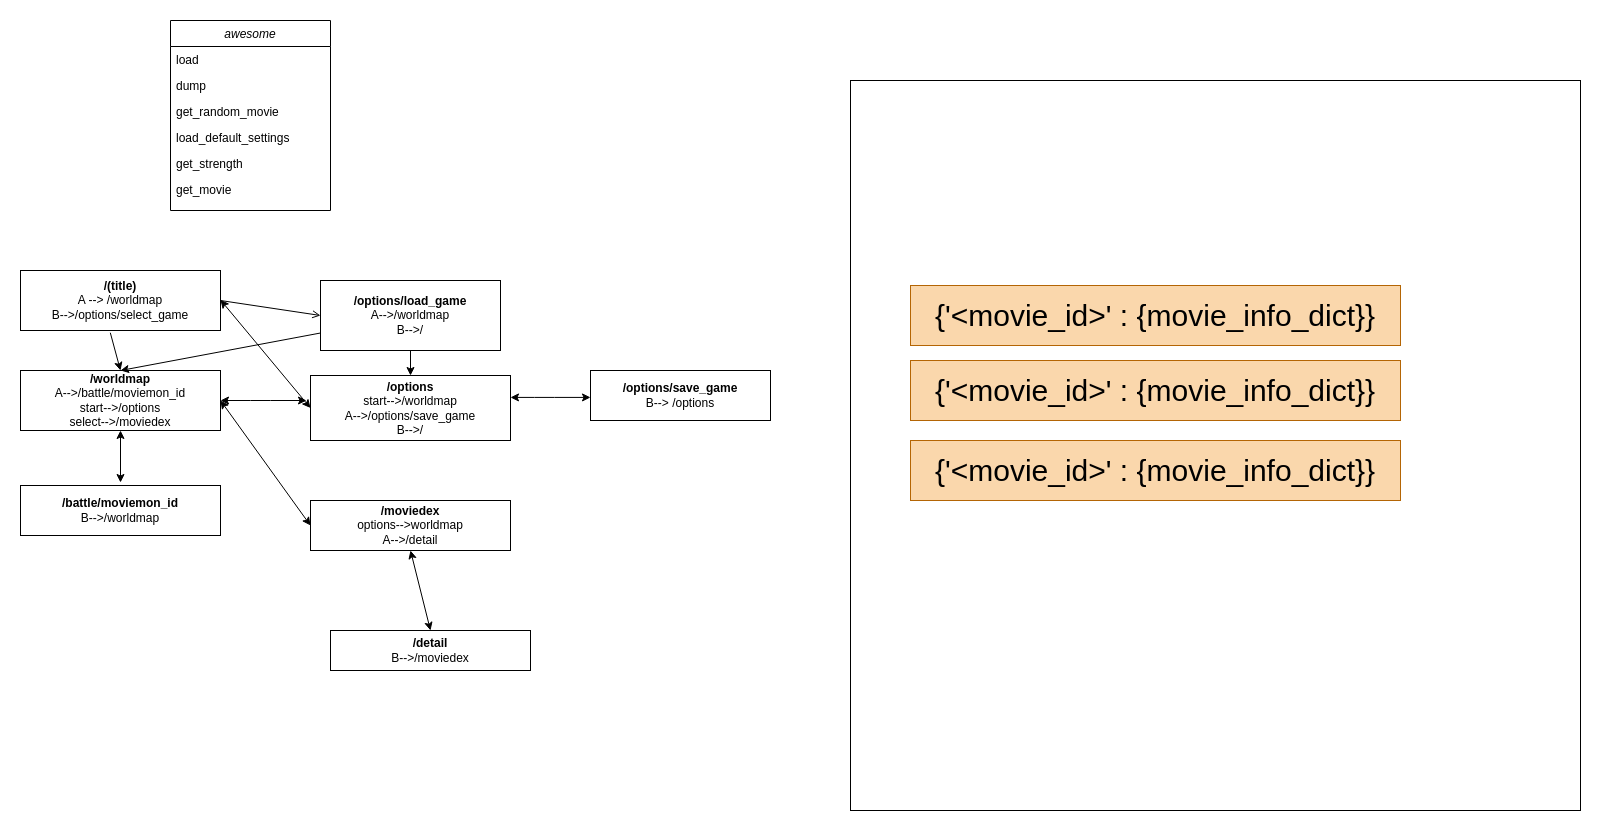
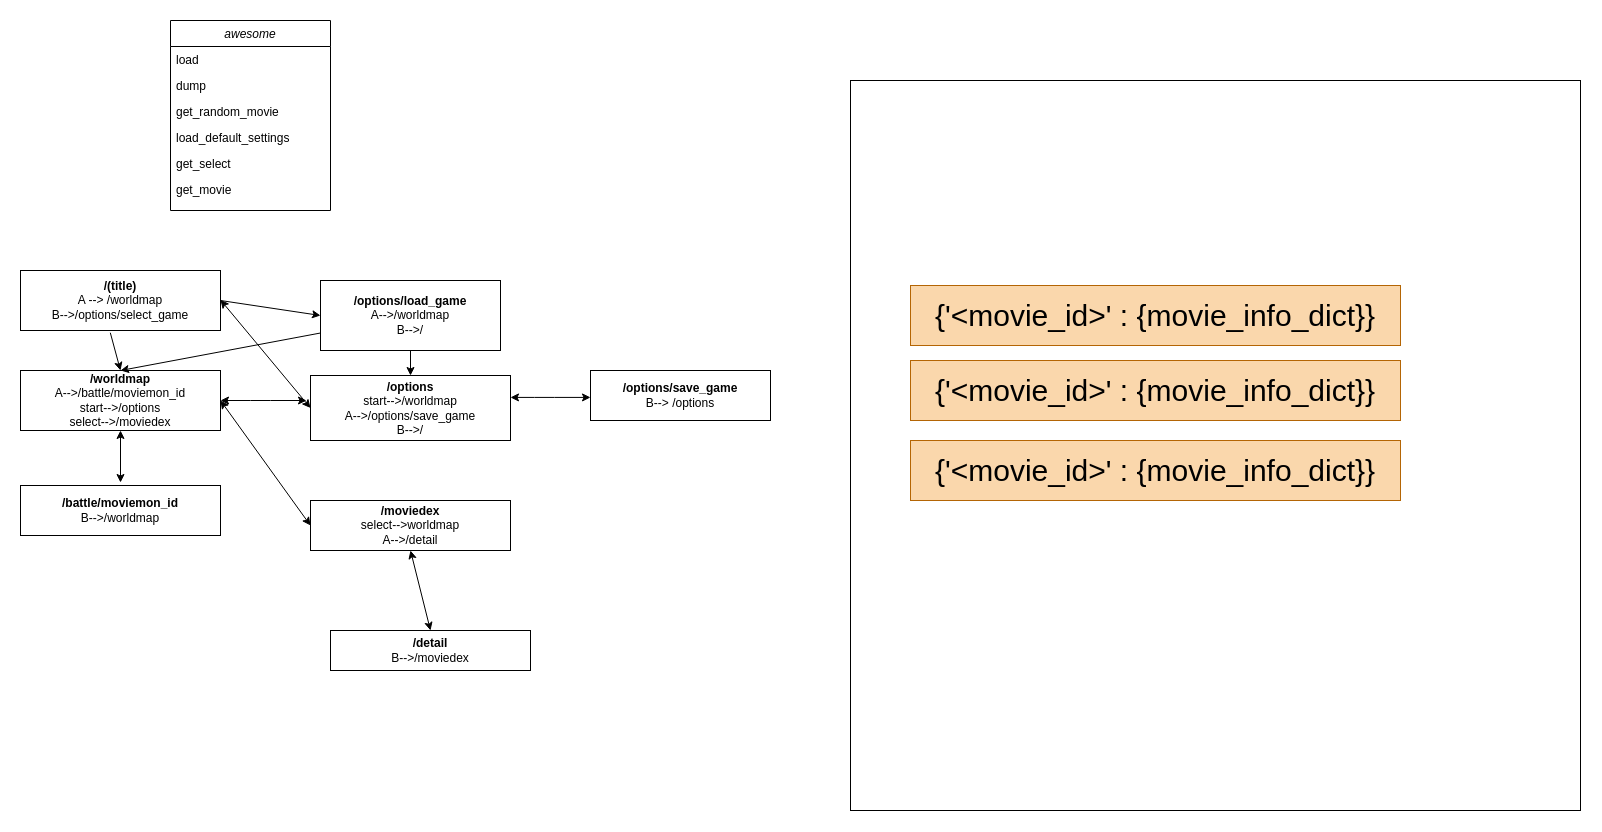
node "get_strength": label "get_strength" -> "get_select"
edge "/(title) A --> /worldmap B-->/options/select_game" -> "/options/load_game A-->/worldmap B-->/": arrowhead open -> classic
node "/moviedex options-->worldmap A-->/detail": label "/moviedex options-->worldmap A-->/detail" -> "/moviedex select-->worldmap A-->/detail"
